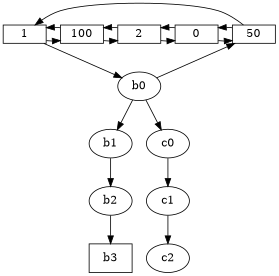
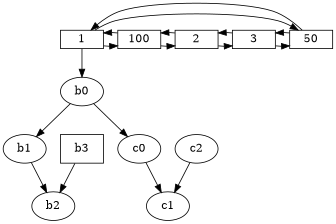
node "0": label "0" -> "3"
edge "b0" -> "50": now "1" -> "50"
edge "b2" -> "b3": reversed
edge "c1" -> "c2": reversed
